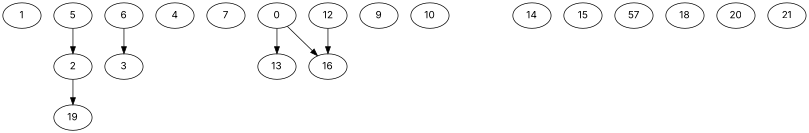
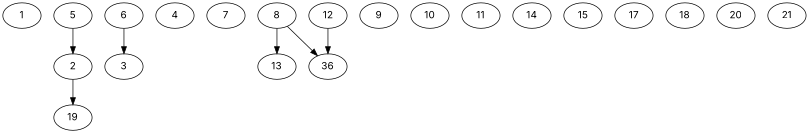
node "0": label "0" -> "8"
node "11": added
node "57": label "57" -> "17"
node "16": label "16" -> "36"
